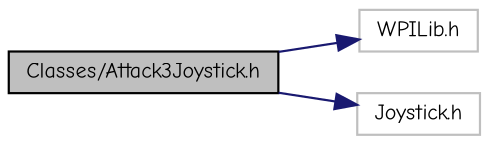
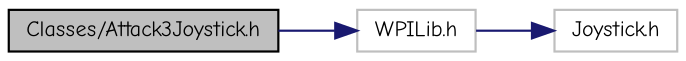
edge "Classes/Attack3Joystick.h" -> "Joystick.h": now "WPILib.h" -> "Joystick.h"
